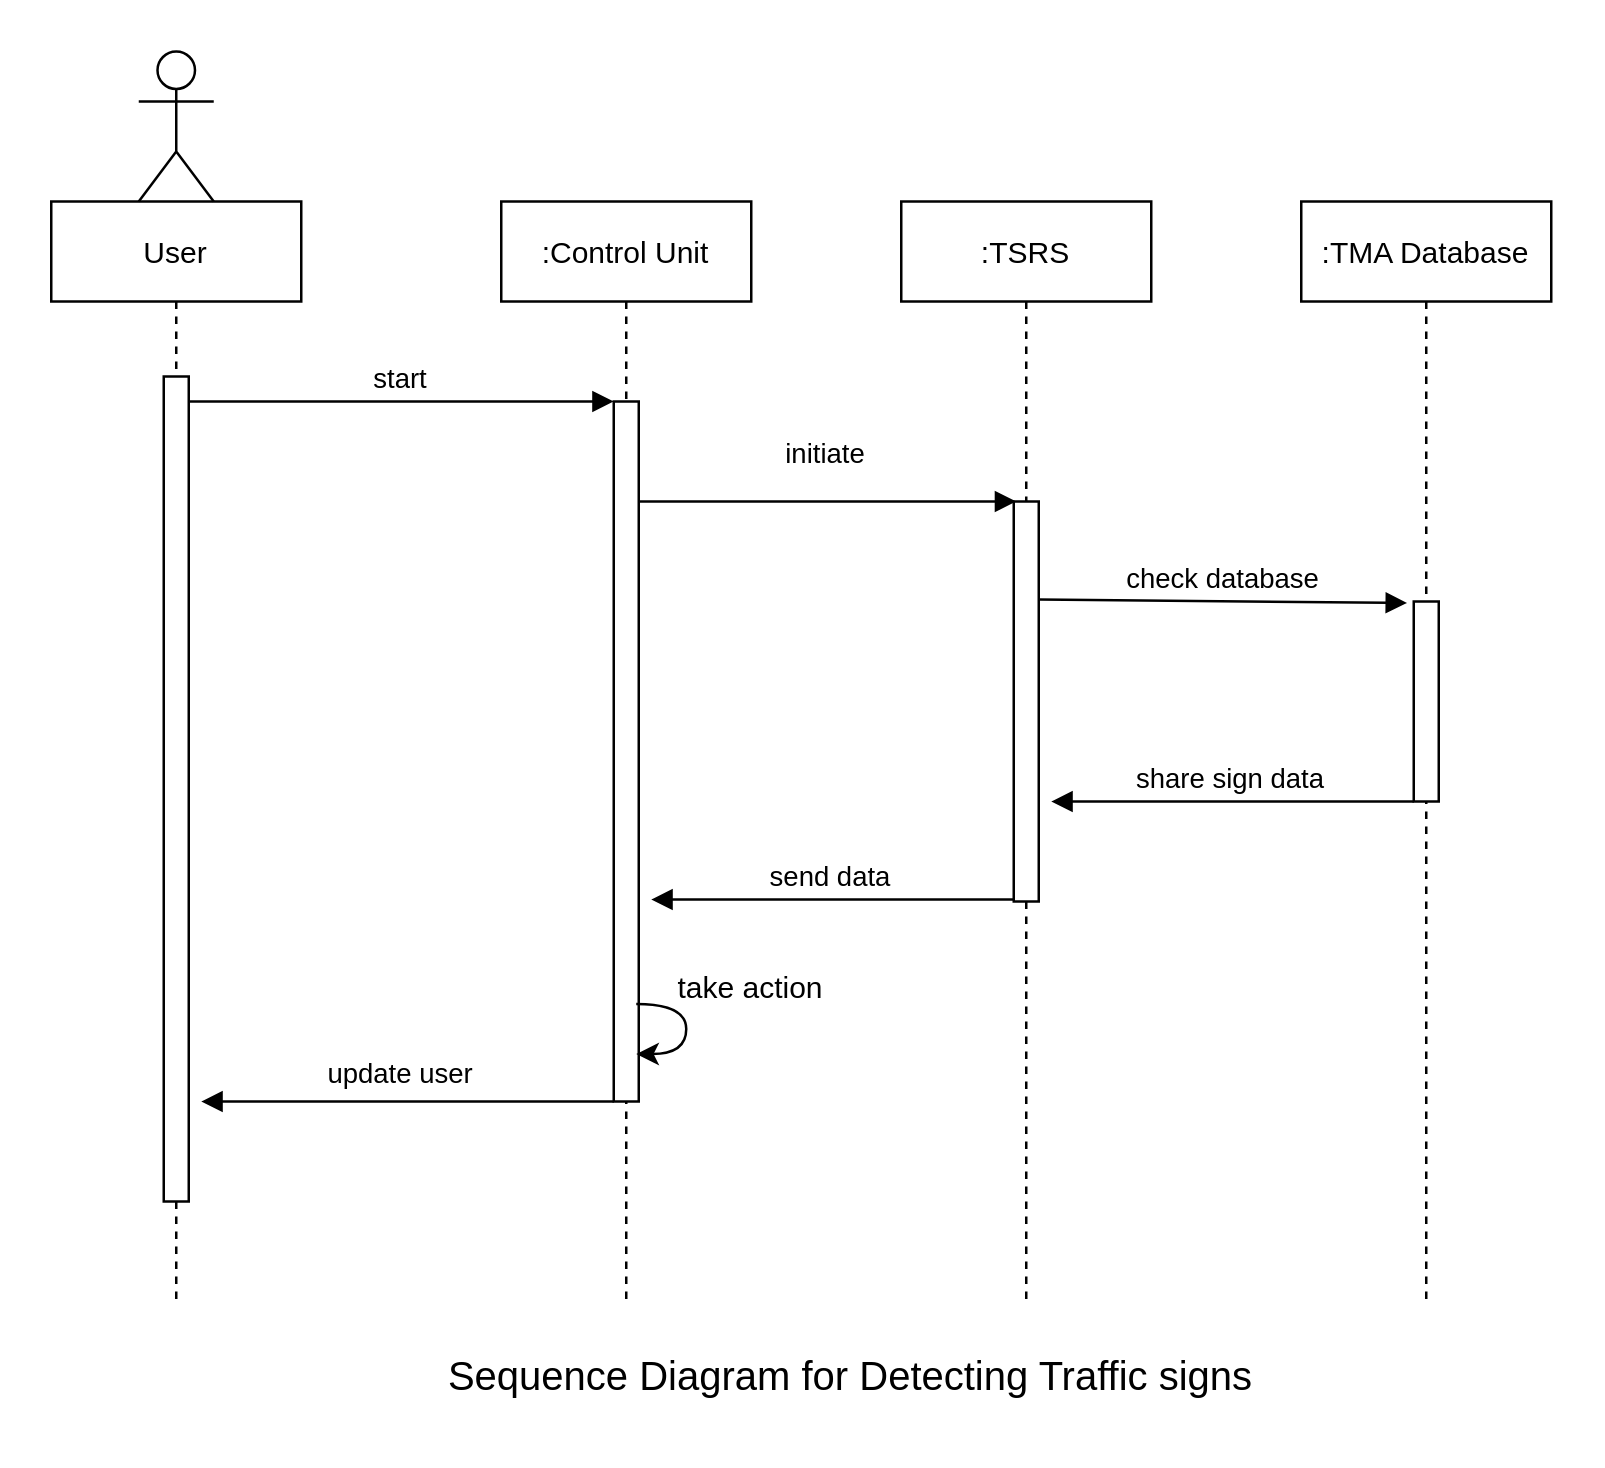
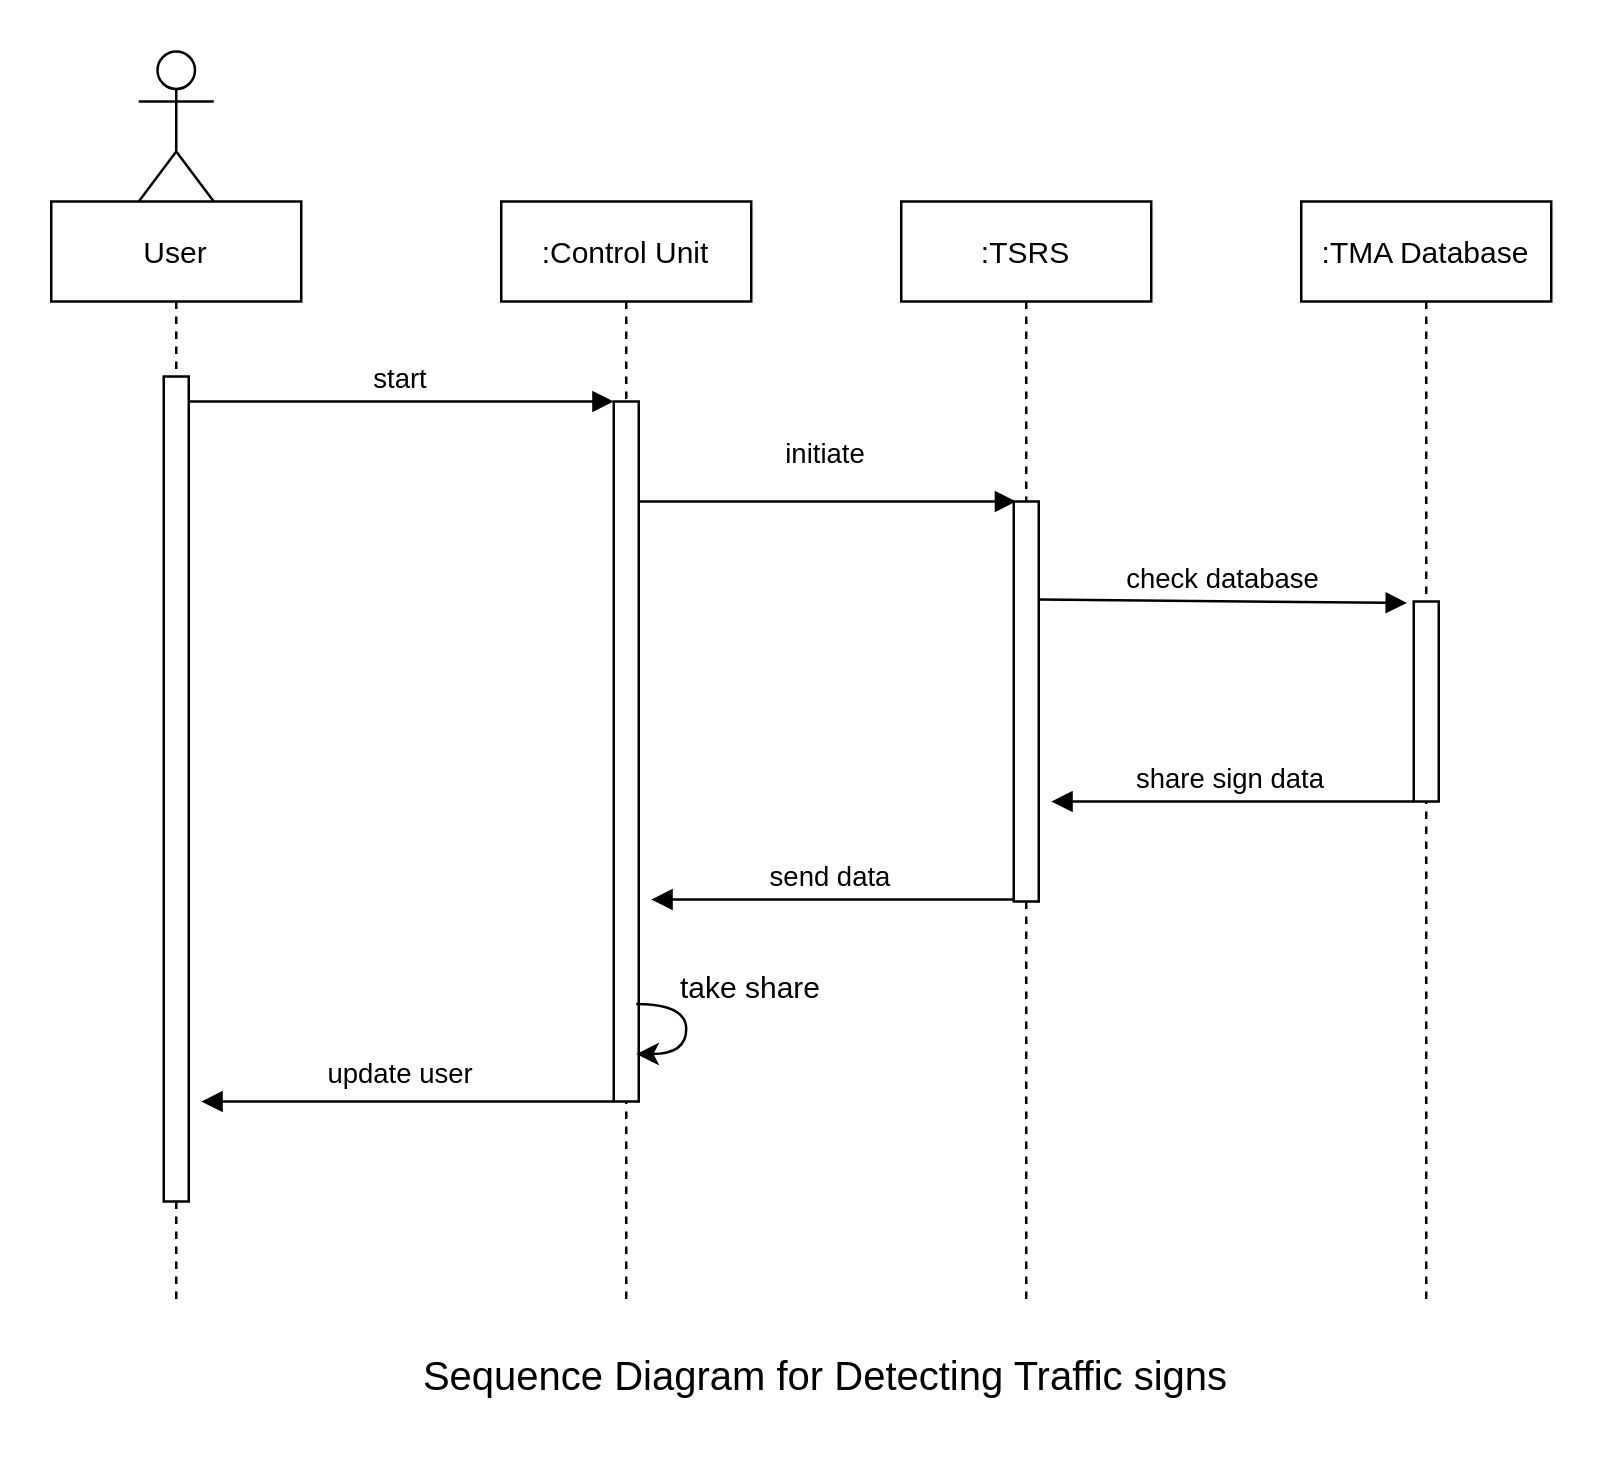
node "take action": label "take action" -> "take share"
node "Sequence Diagram for Detecting Traffic signs": moved (851, 1376) -> (826, 1376)
